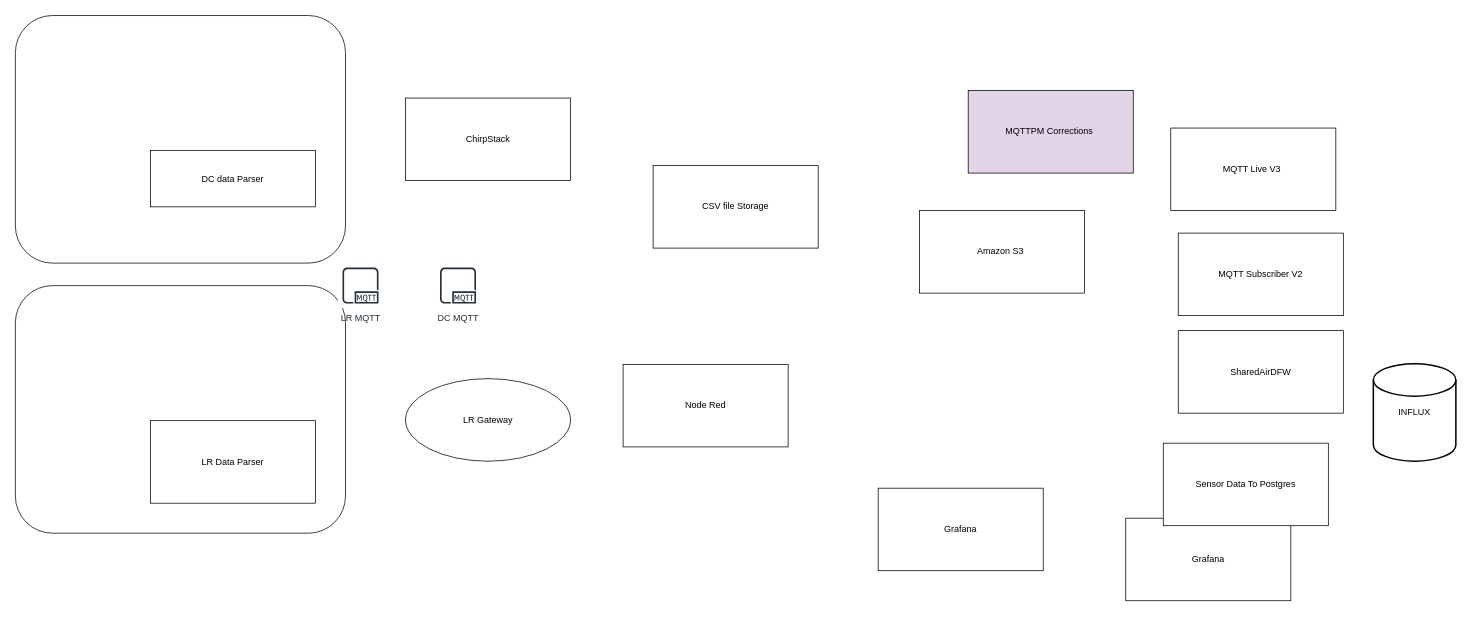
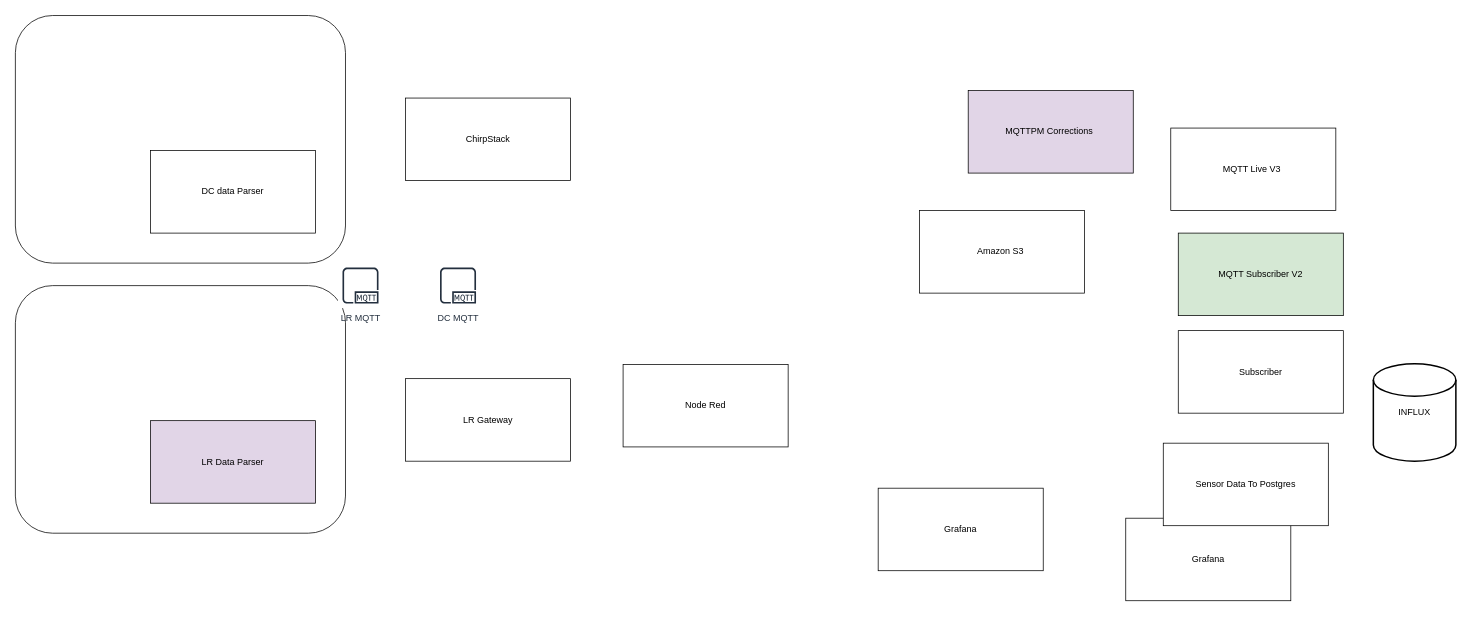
node "DC data Parser": size 165x56 -> 165x83
node "CSV file Storage": removed
node "MQTT Subscriber V2": fillcolor #ffffff -> #d5e8d4
node "SharedAirDFW": label "SharedAirDFW" -> "Subscriber"
node "LR Gateway": shape ellipse -> rectangle
node "LR Data Parser": fillcolor #ffffff -> #e1d5e7
